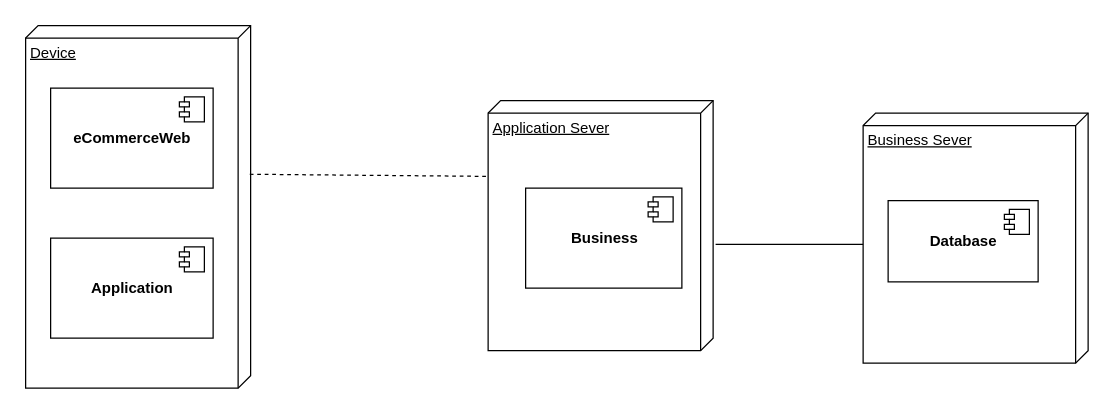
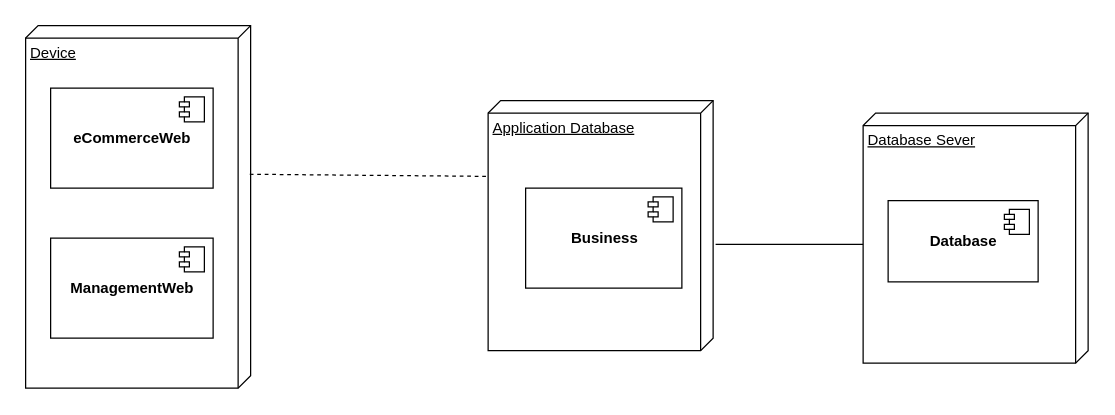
node "Application Sever": label "Application Sever" -> "Application Database"
node "Business Sever": label "Business Sever" -> "Database Sever"
node "Application": label "Application" -> "ManagementWeb"
